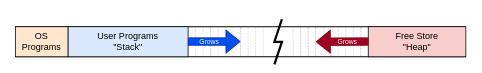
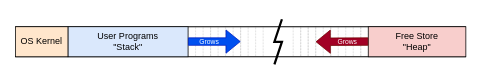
node "OS Programs": label "OS Programs" -> "OS Kernel"
